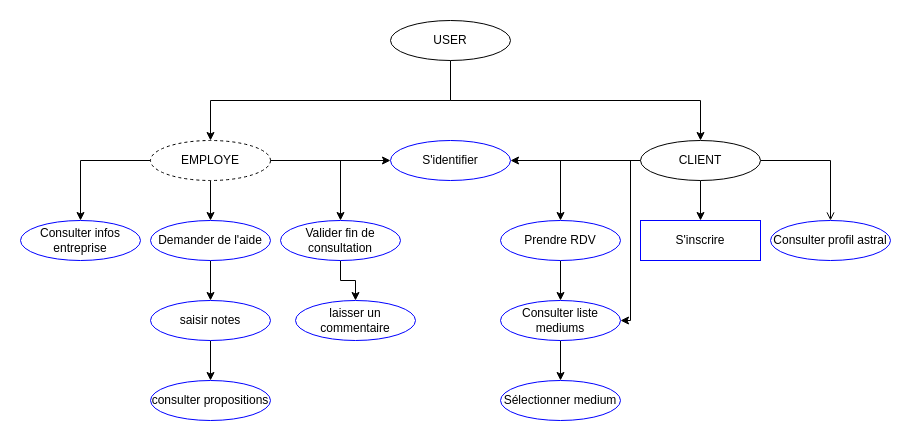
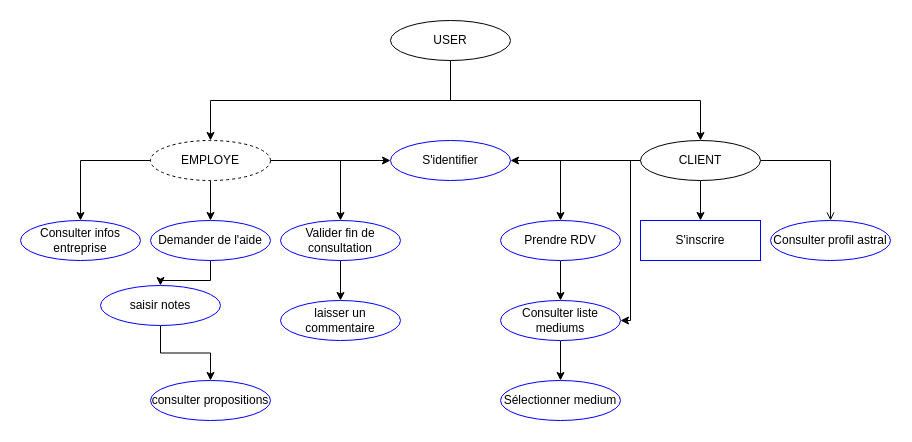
node "saisir notes": moved (211, 321) -> (161, 306)
node "laisser un commentaire": moved (356, 321) -> (341, 321)
